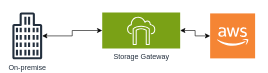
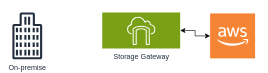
edge "Storage Gateway" -- "On-premise": removed
